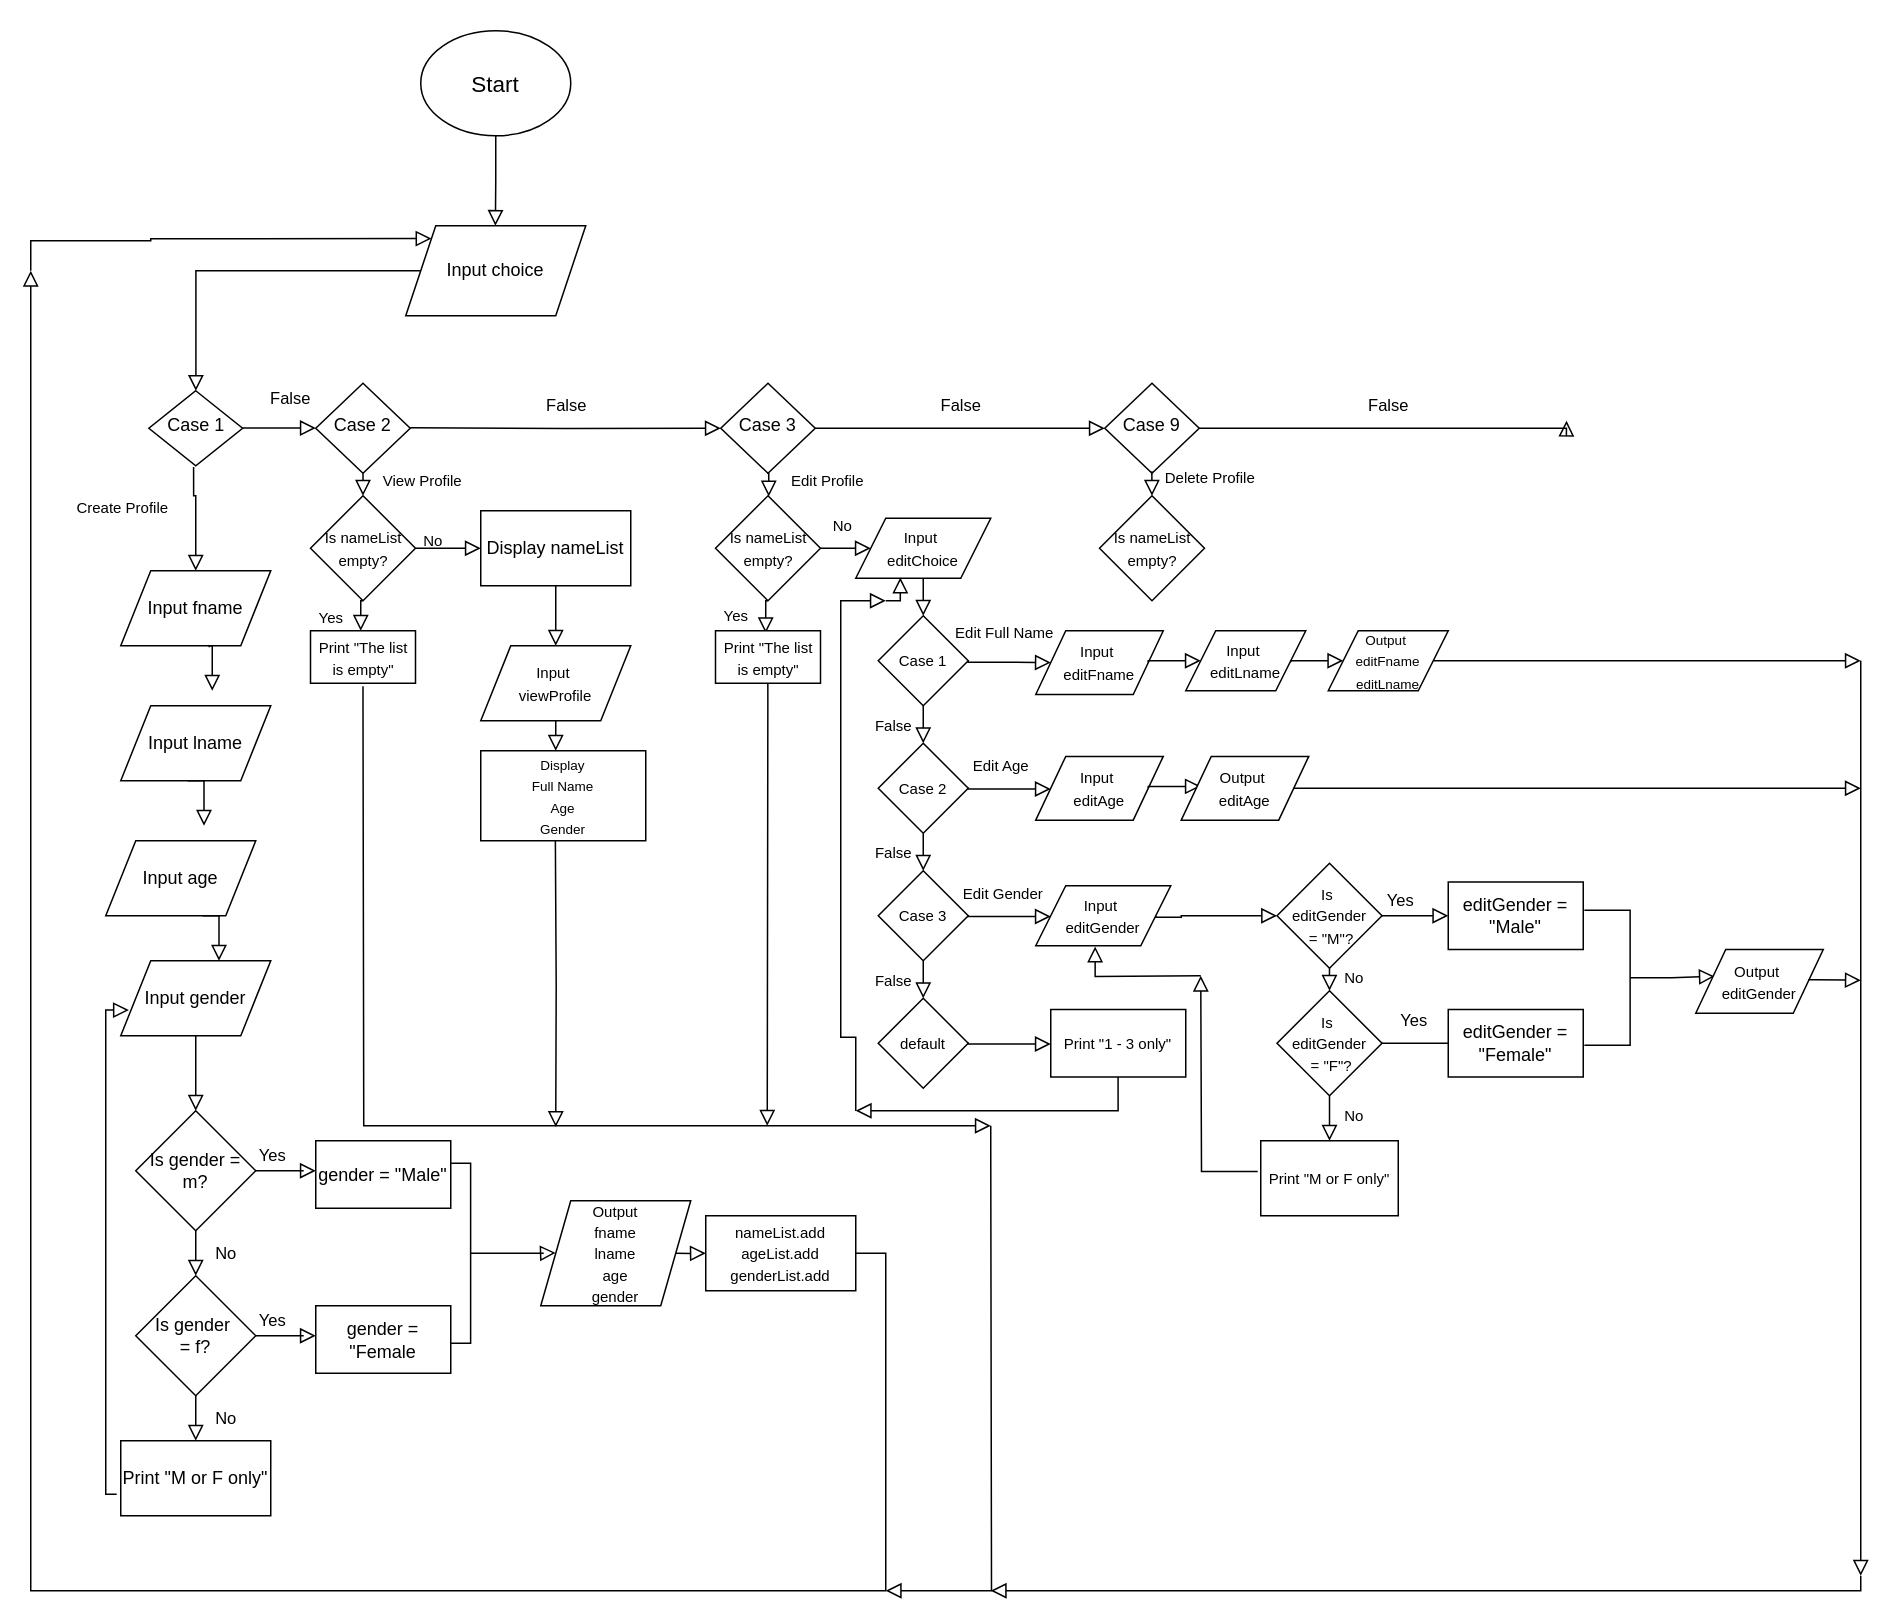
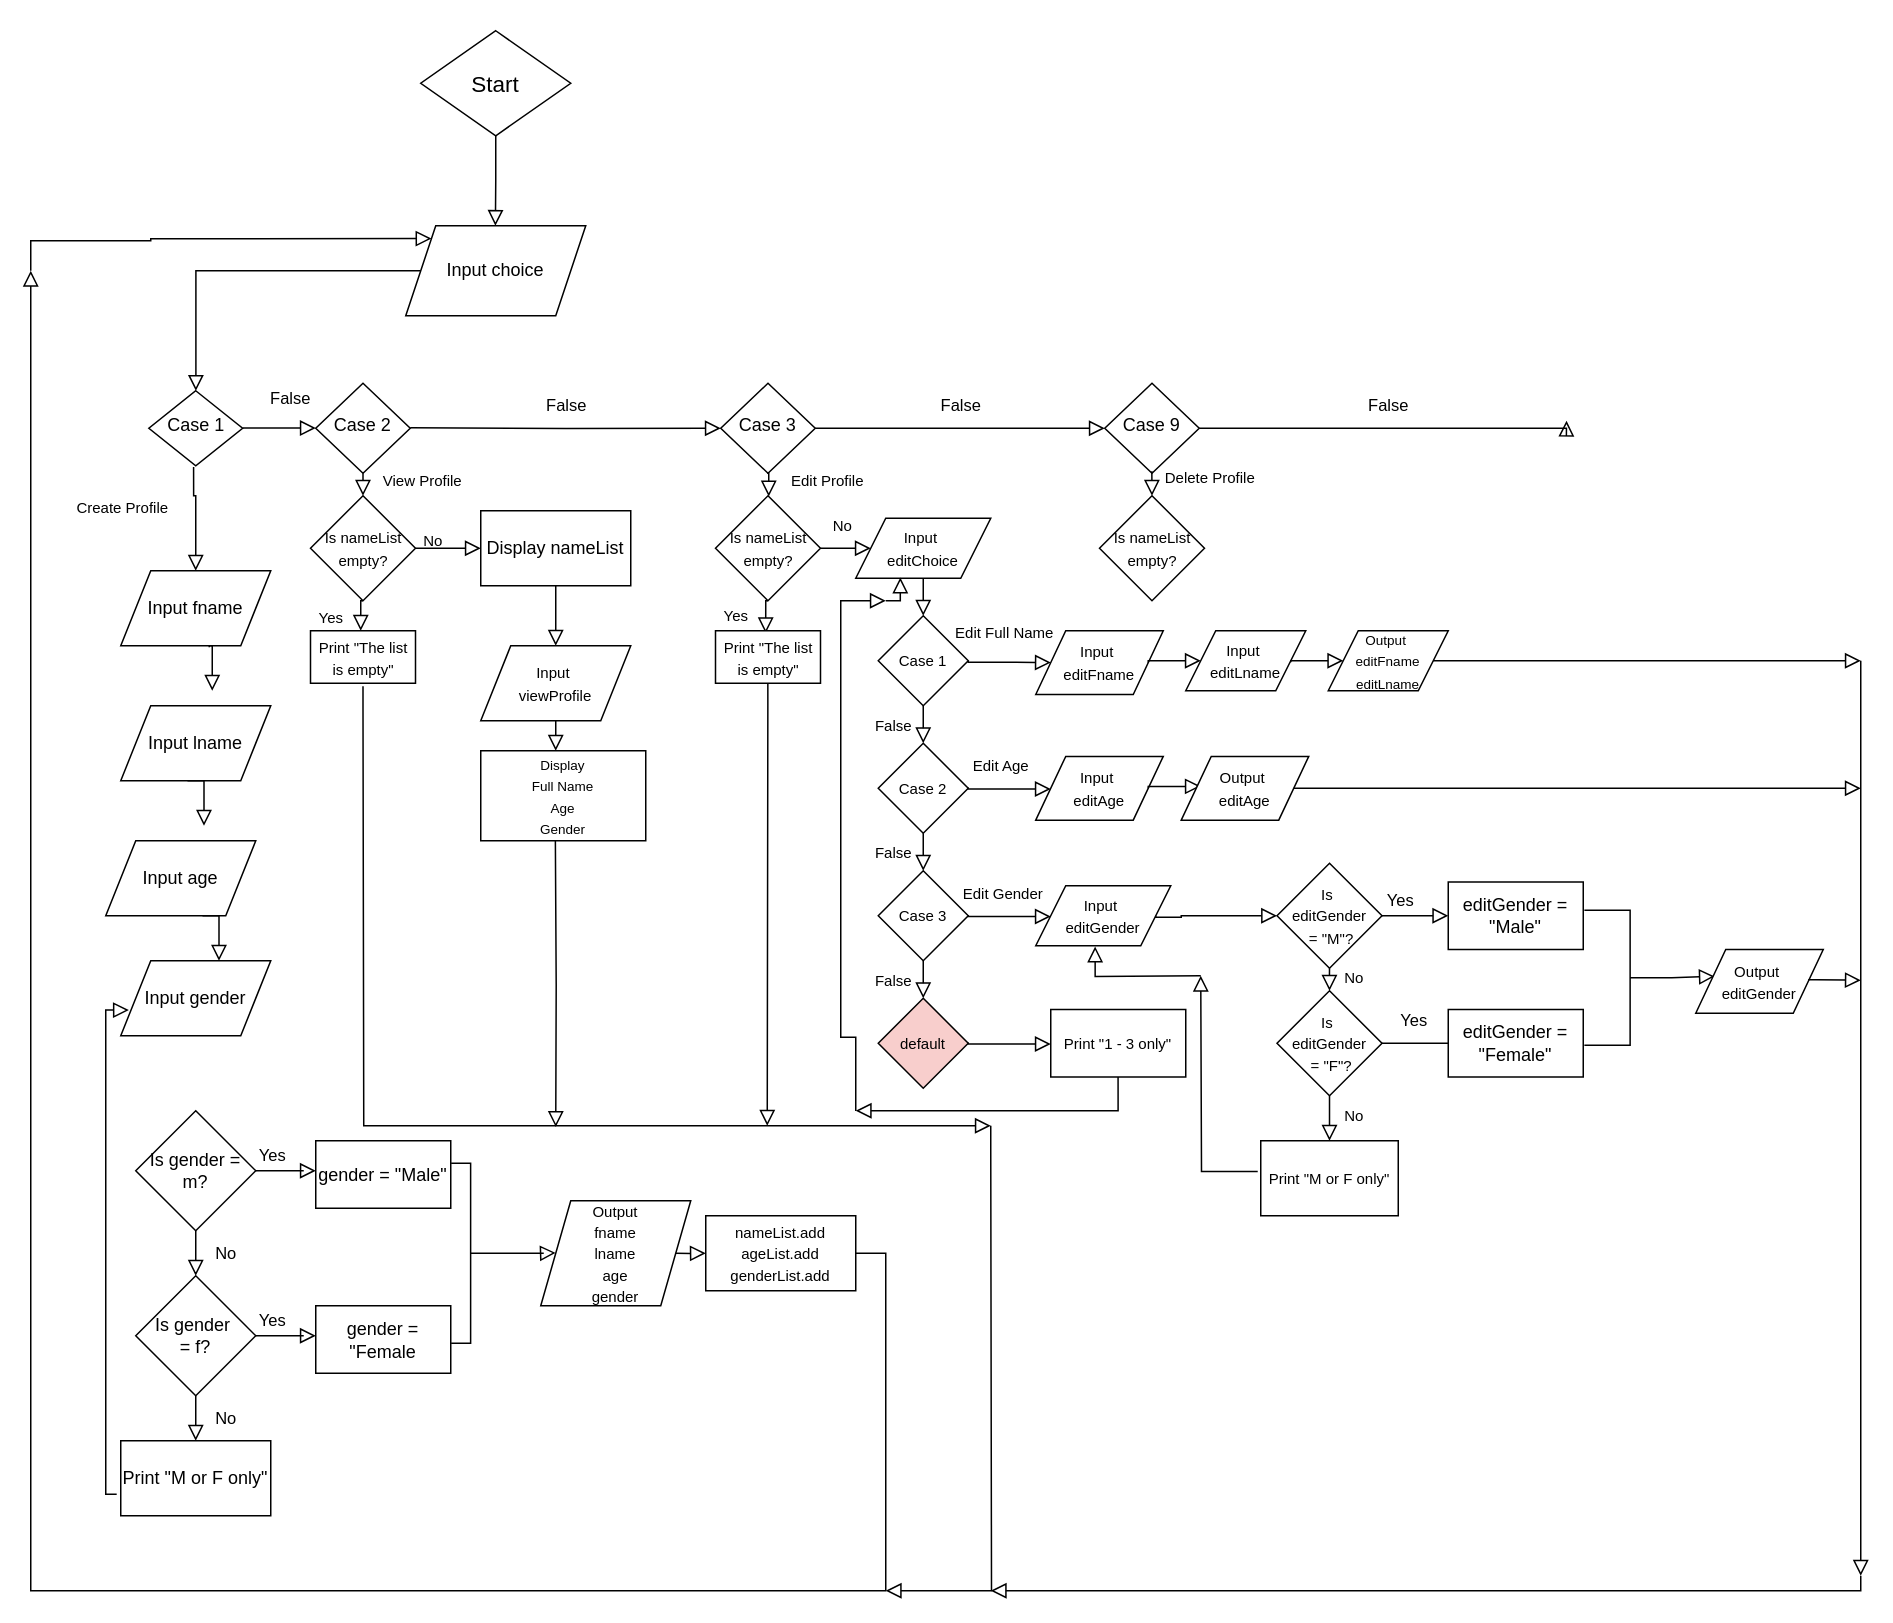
node "Start": shape ellipse -> diamond
node "default": fillcolor #ffffff -> #f8cecc
edge "Input gender" -> "Is gender = m?": removed
